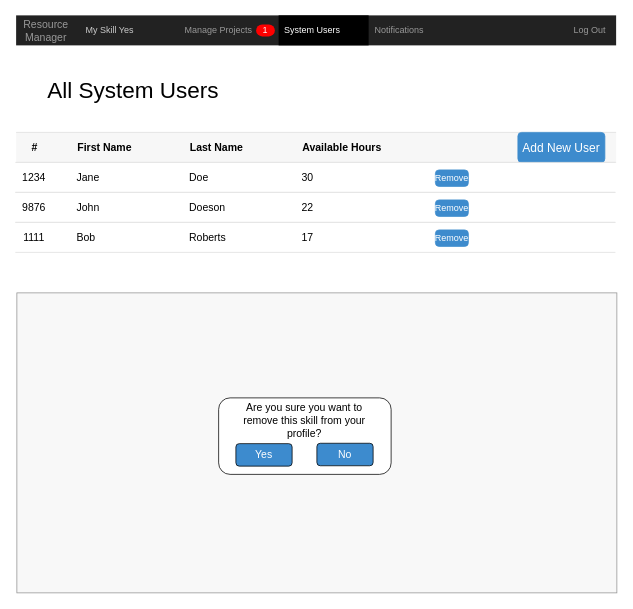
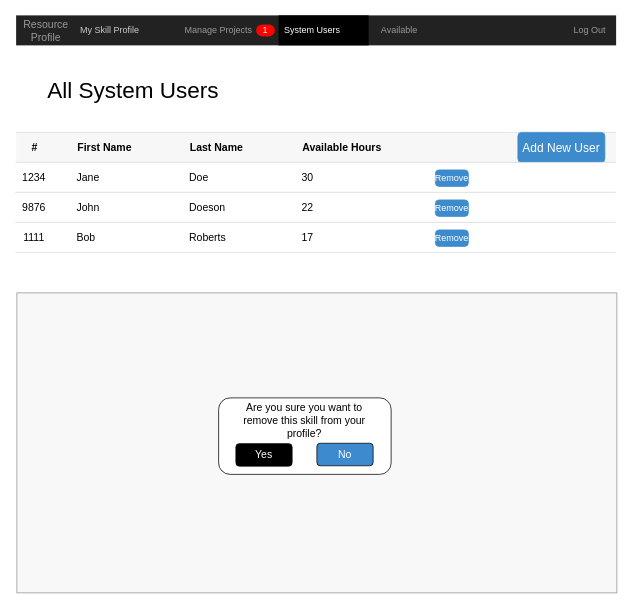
node "Resource Manager": label "Resource Manager" -> "Resource Profile"
node "My Skill Yes": label "My Skill Yes" -> "My Skill Profile"
node "Notifications": label "Notifications" -> "Available"
node "Yes": fillcolor #3d8bce -> #000000
